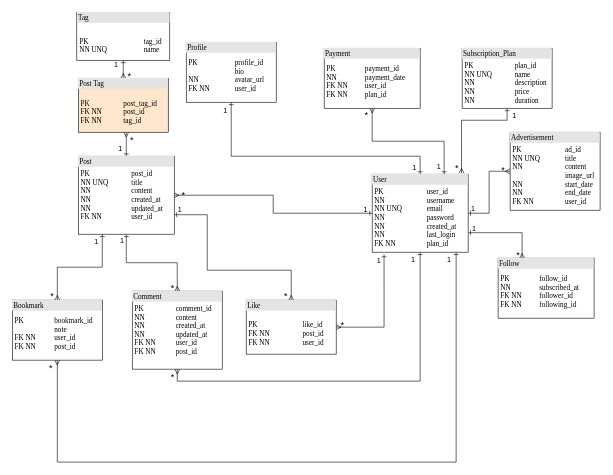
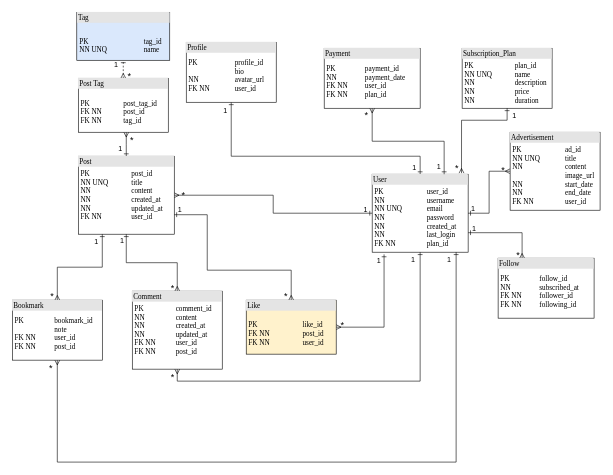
node "Tag PK NN UNQ tag_id name": fillcolor #ffffff -> #dae8fc
edge "Tag PK NN UNQ tag_id name" -- "Post Tag PK FK NN FK NN post_tag_id post_id tag_id": style solid -> dashed
node "Post Tag PK FK NN FK NN post_tag_id post_id tag_id": fillcolor #ffe6cc -> #ffffff
node "Like PK FK NN FK NN like_id post_id user_id": fillcolor #ffffff -> #fff2cc
